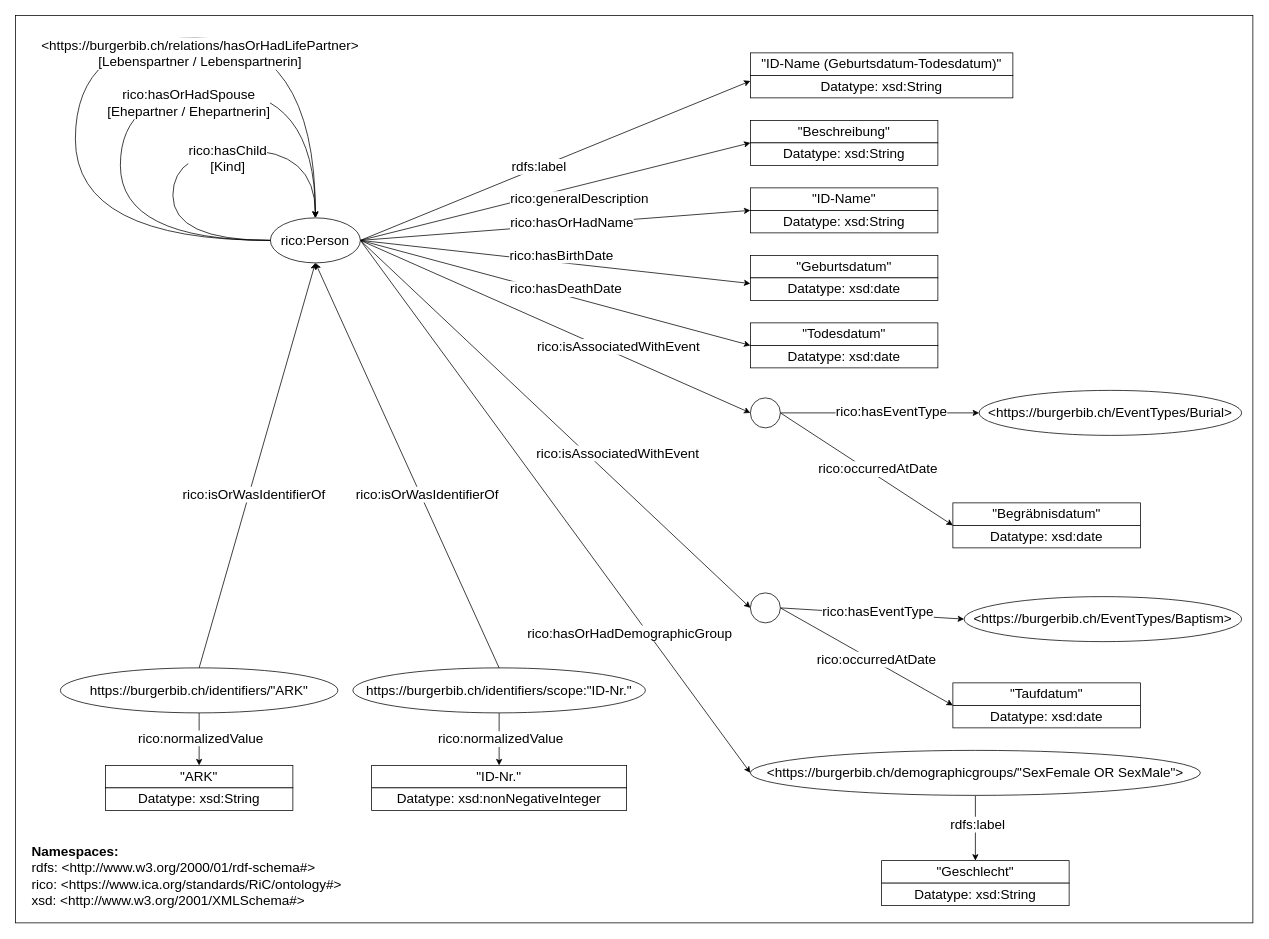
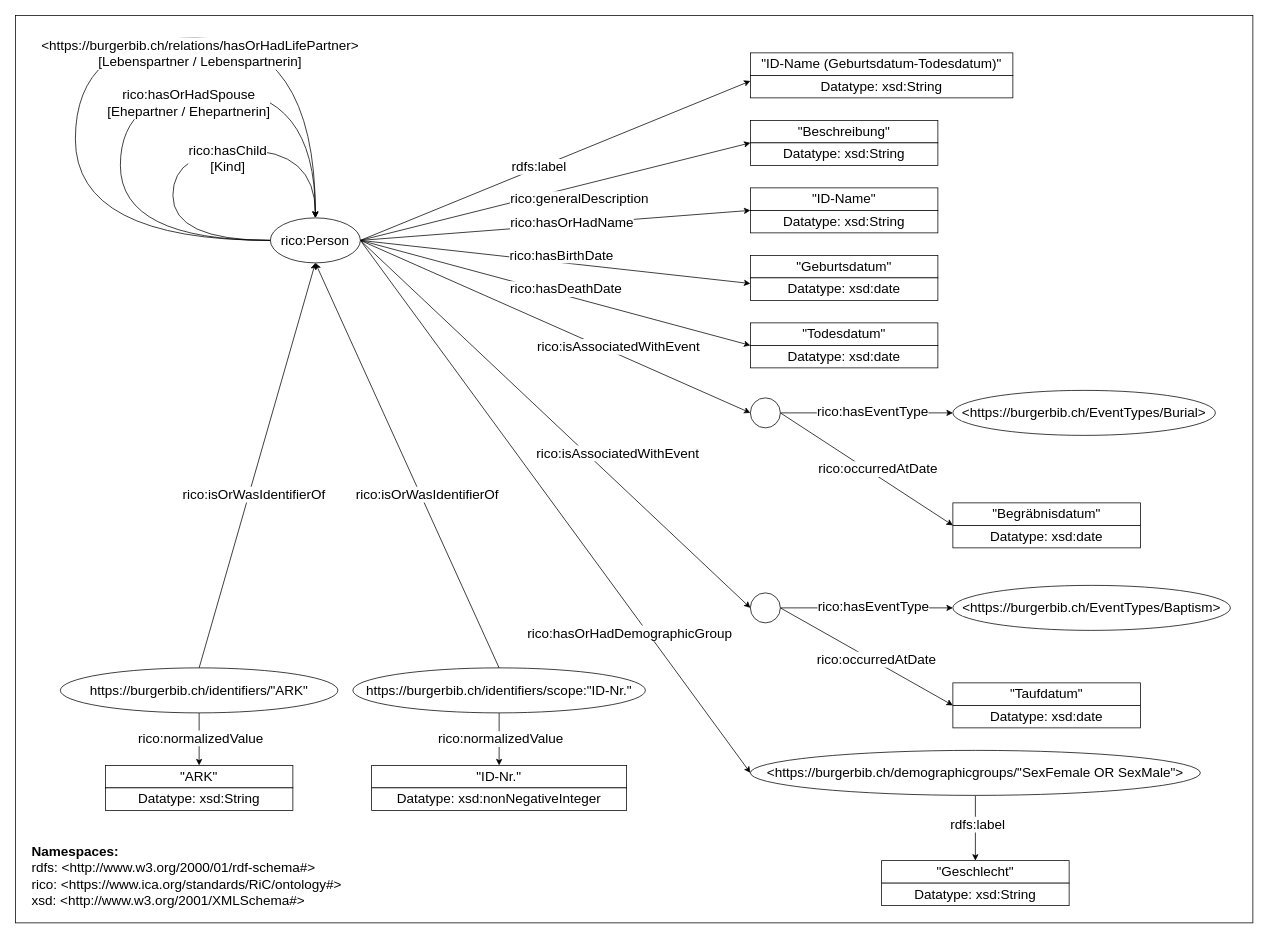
node "<https://burgerbib.ch/EventTypes/Burial>": moved (1110, 413) -> (1084, 413)
node "<https://burgerbib.ch/EventTypes/Baptism>": moved (1103, 619) -> (1092, 608)
